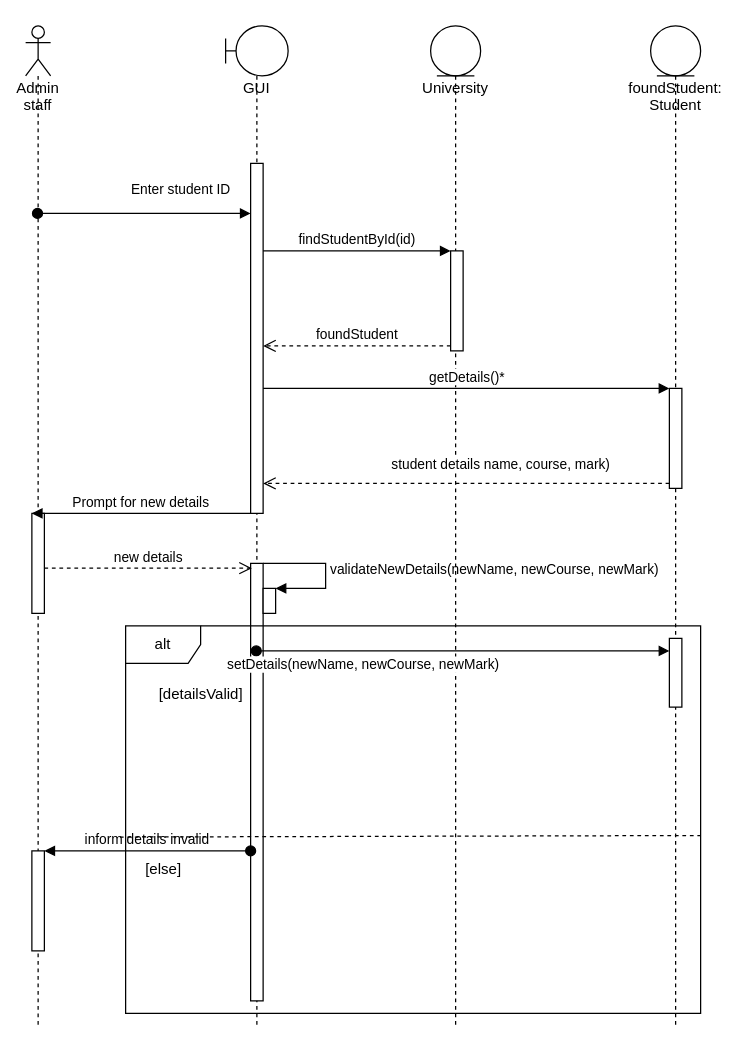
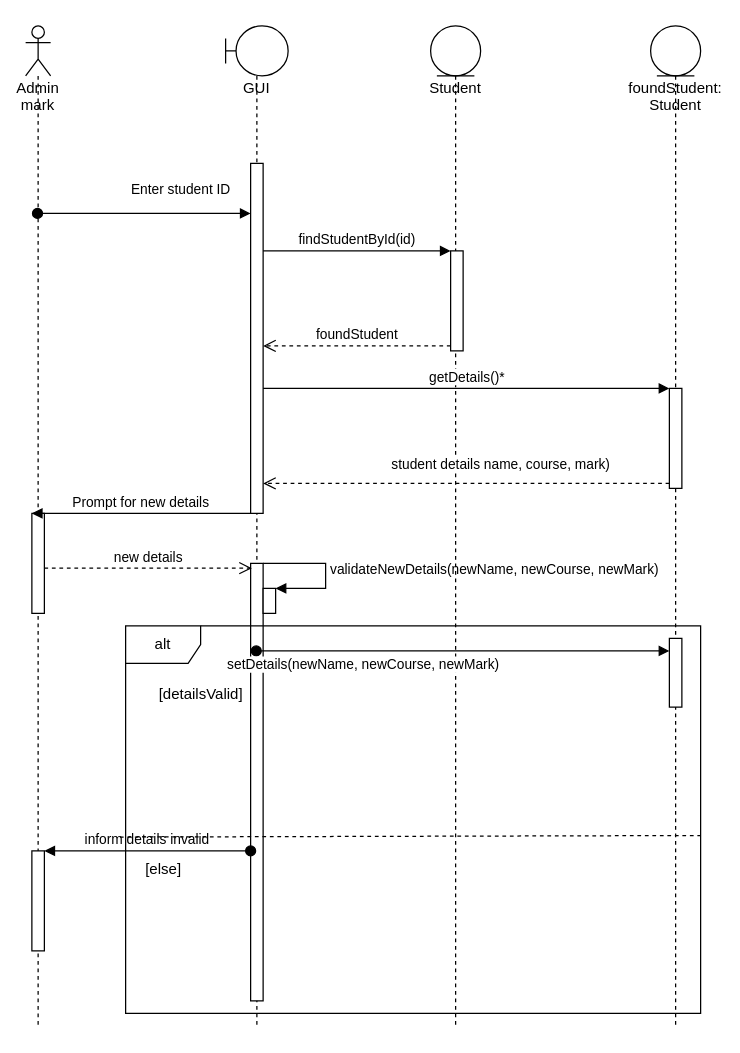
node "University": label "University" -> "Student"
node "Admin staff": label "Admin staff" -> "Admin mark"
